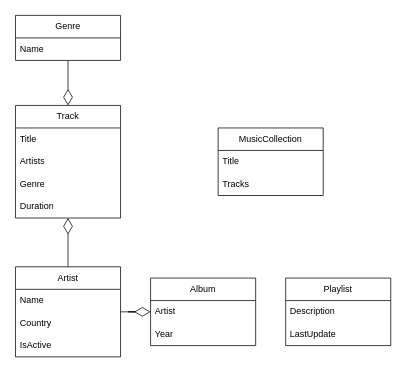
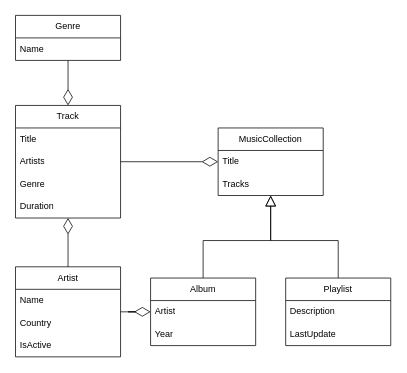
edge "Track" -> "MusicCollection": added
edge "Album" -> "MusicCollection": added
edge "Playlist" -> "MusicCollection": added
